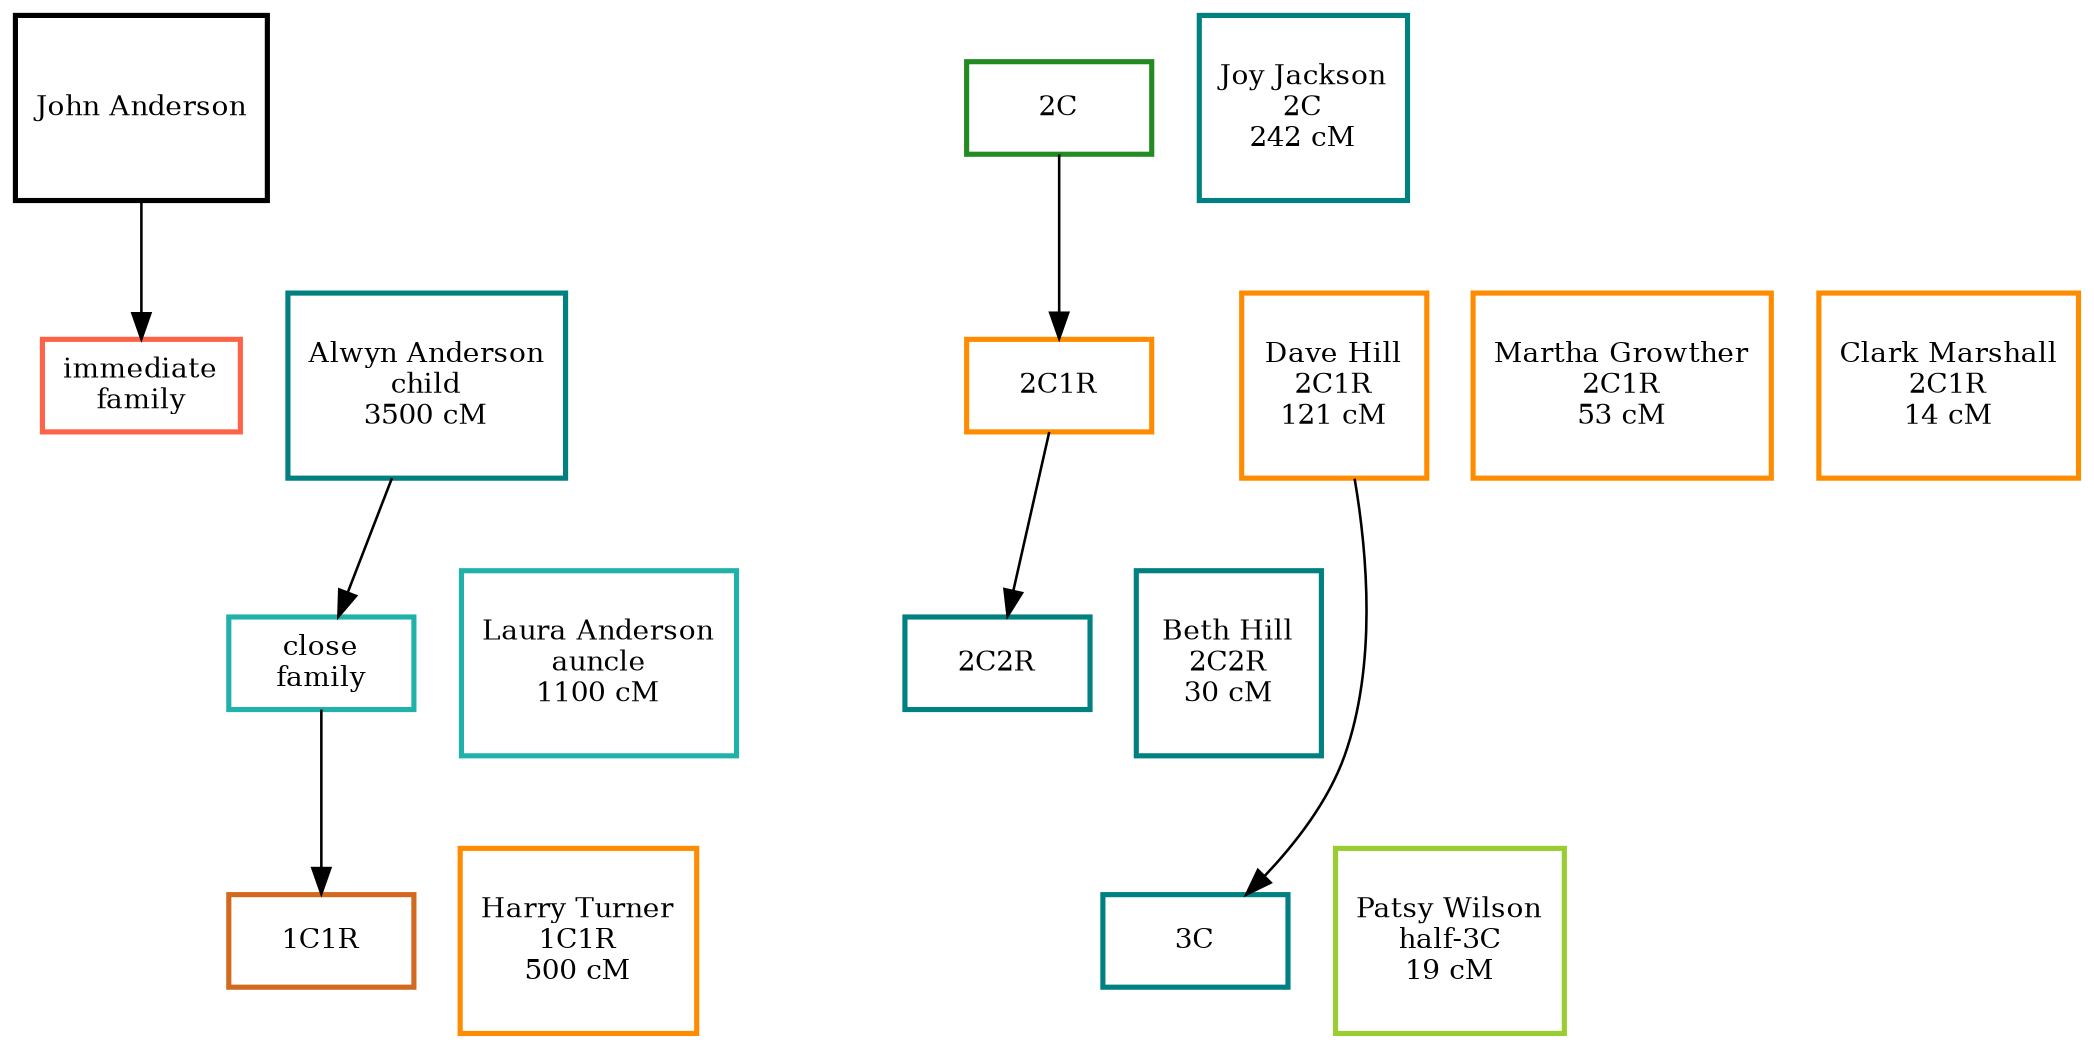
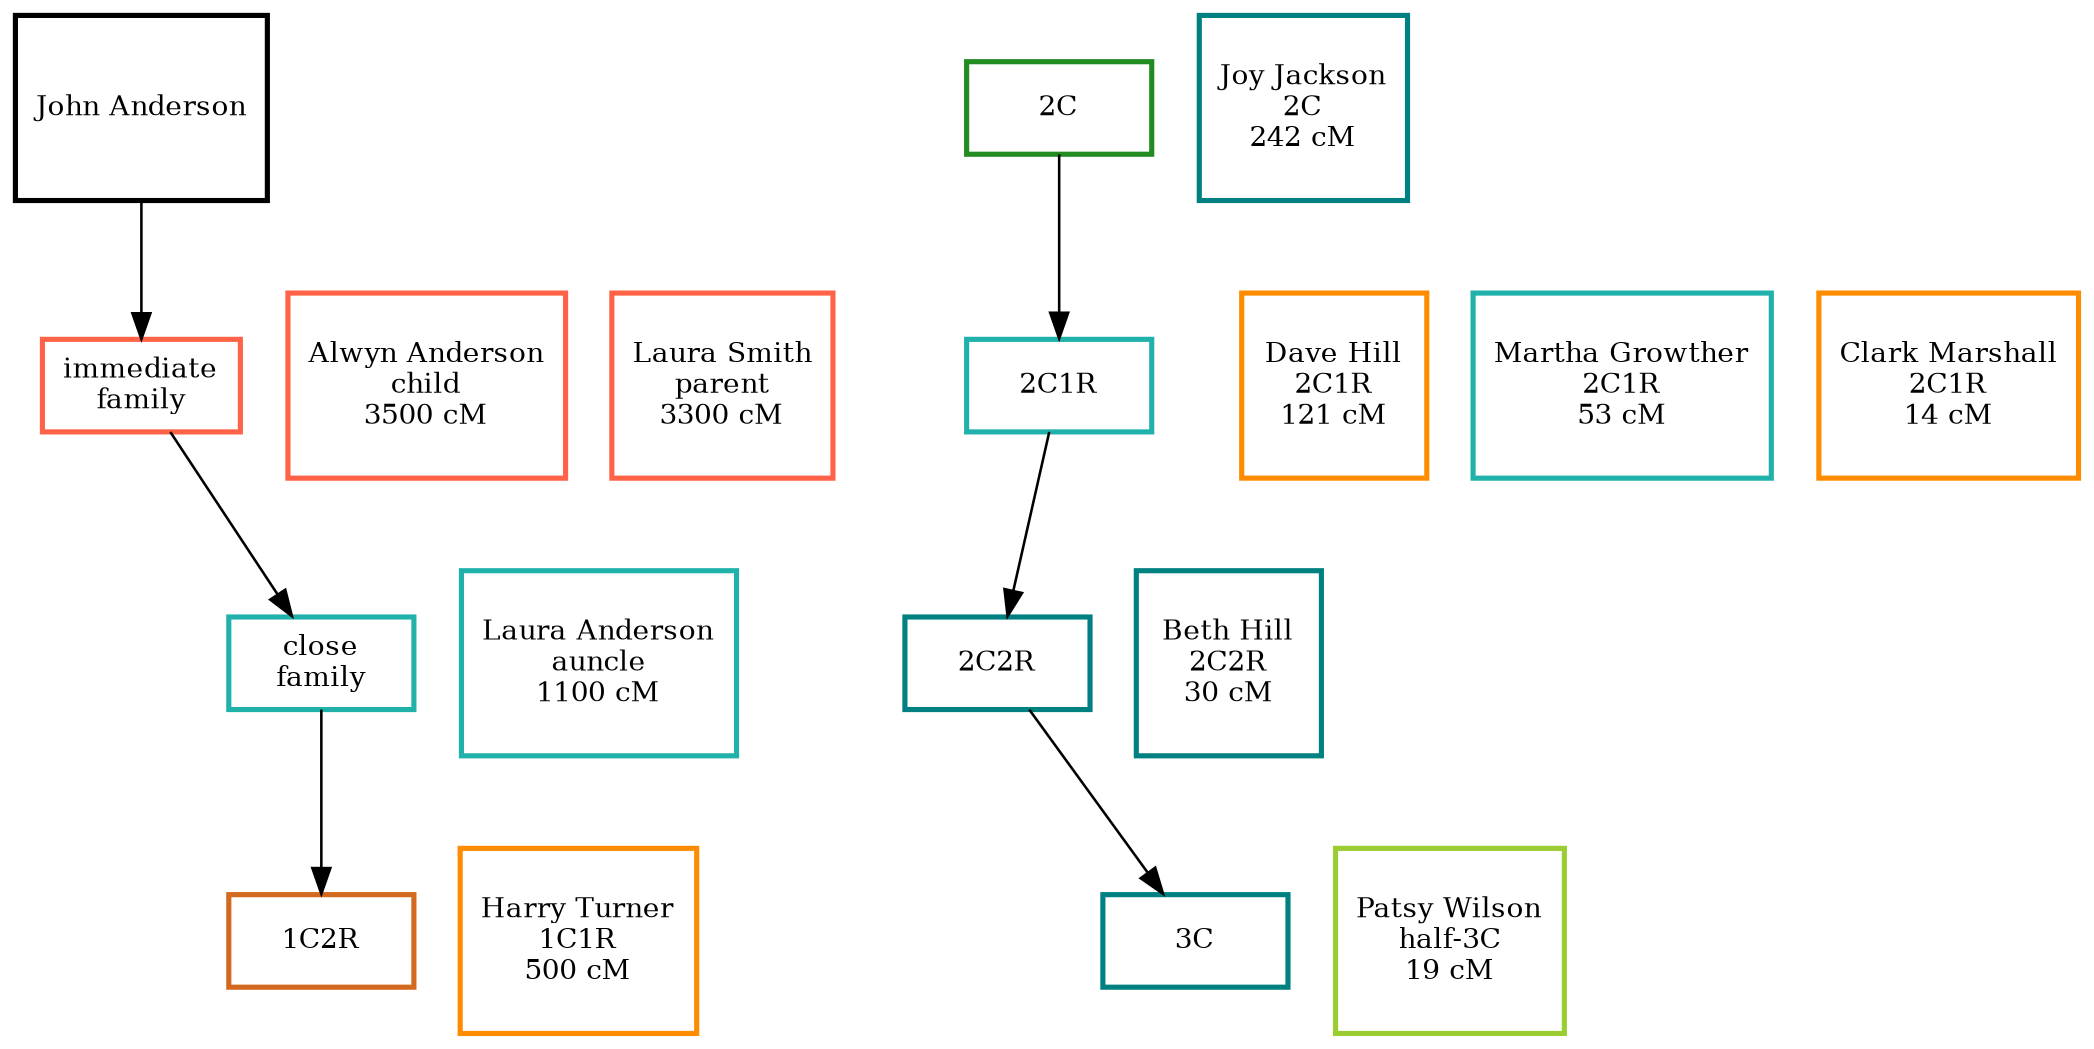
node "Alwyn Anderson child 3500 cM": color teal -> tomato
node "Laura Smith parent 3300 cM": added
node "2C1R": color darkorange -> lightseagreen
node "Martha Growther 2C1R 53 cM": color darkorange -> lightseagreen
edge "Alwyn Anderson child 3500 cM" -> "close family": now "immediate family" -> "close family"
edge "Dave Hill 2C1R 121 cM" -> "3C": now "2C2R" -> "3C"
node "1C1R": label "1C1R" -> "1C2R"
